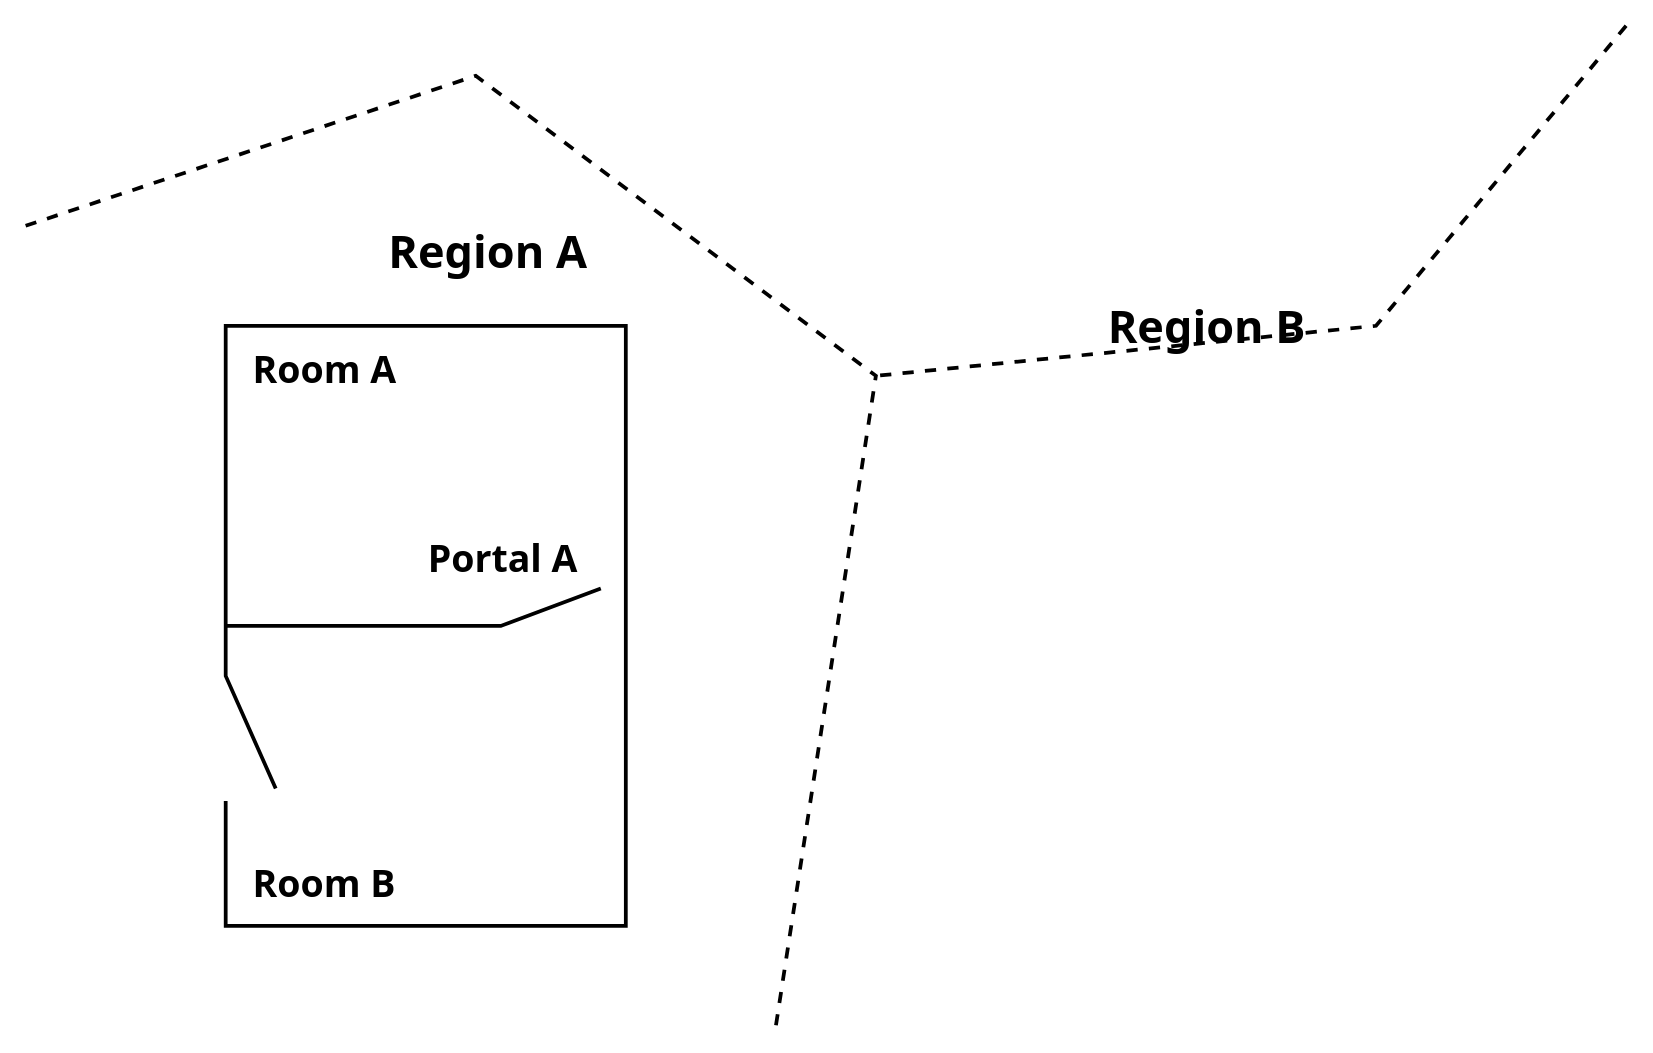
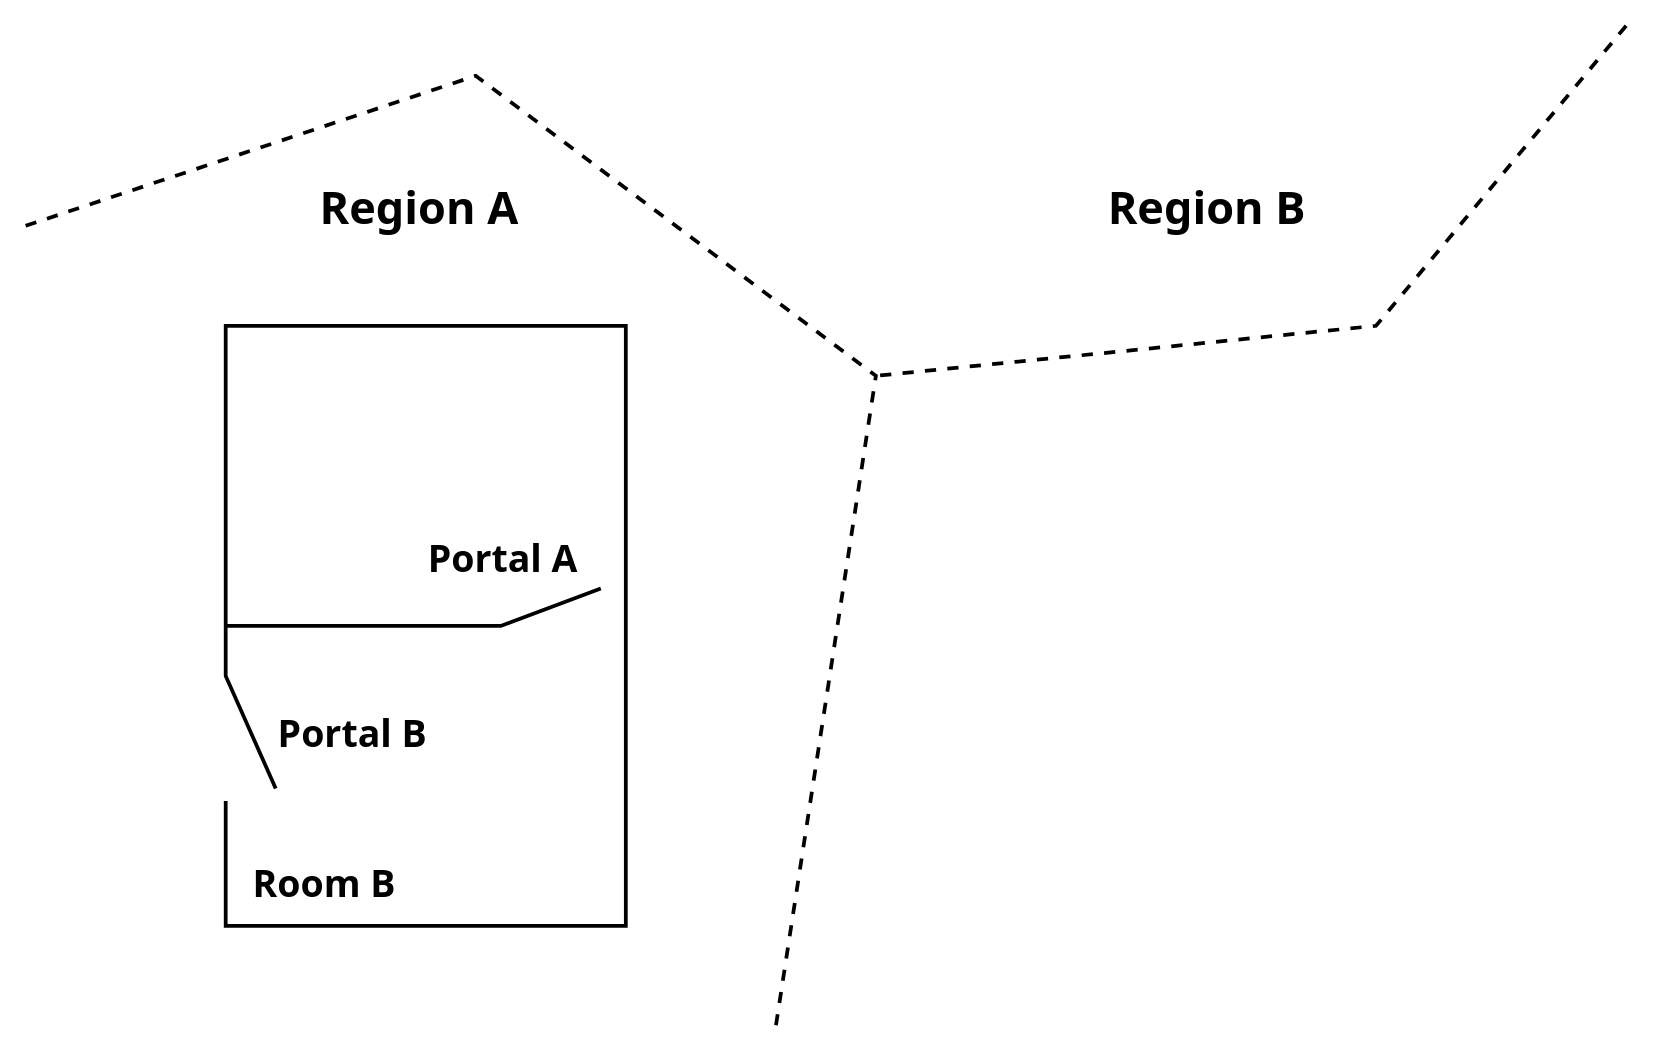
node "Region A": moved (488, 251) -> (419, 207)
node "Region B": moved (1207, 326) -> (1207, 207)
node "Room A": removed
node "Portal B": added
